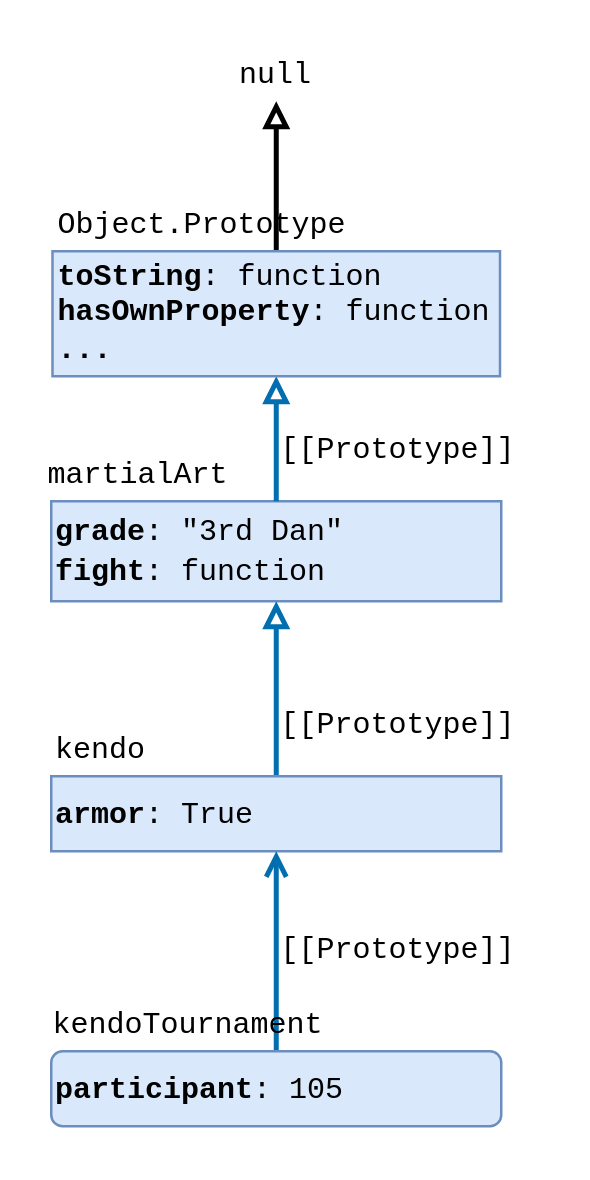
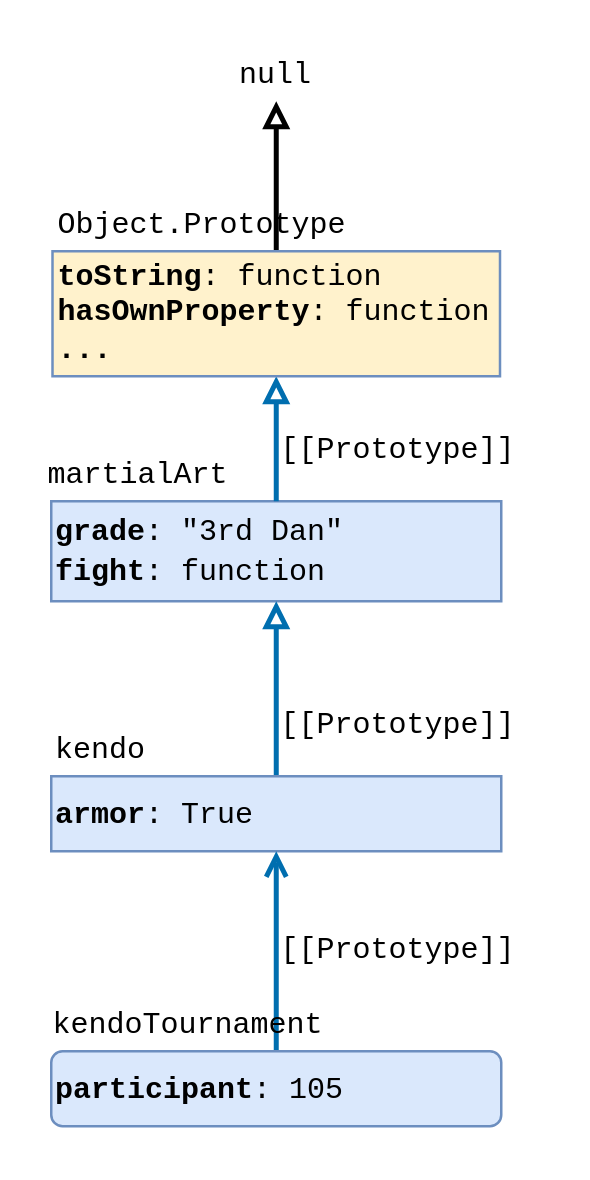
node "toString: function hasOwnProperty: function ...": fillcolor #dae8fc -> #fff2cc
